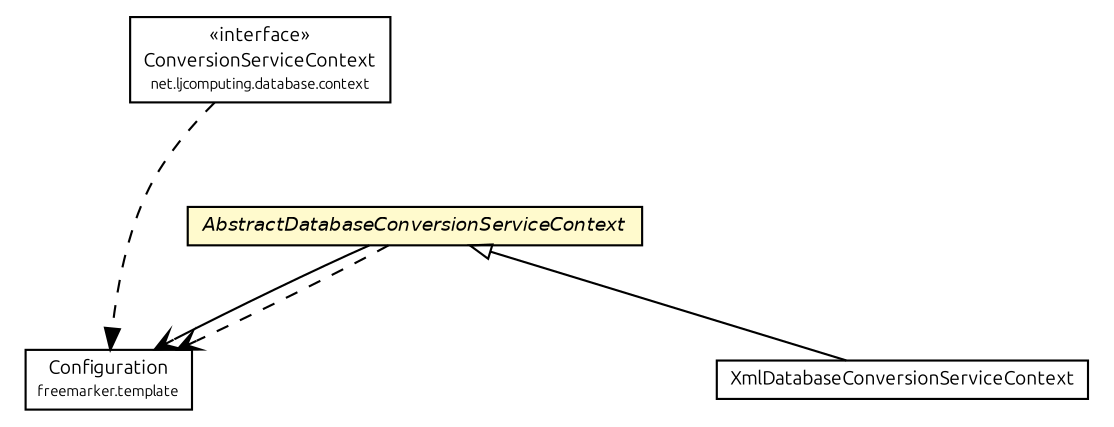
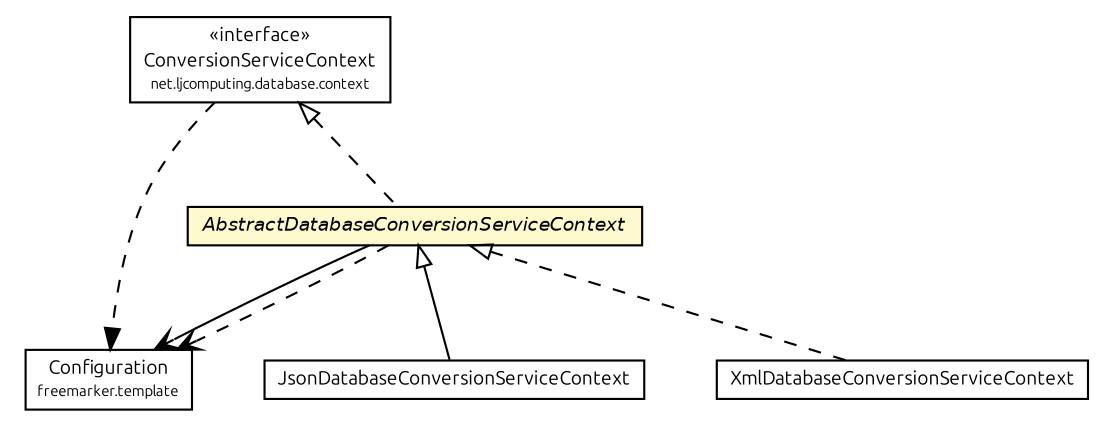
edge "AbstractDatabaseConversionServiceContext" -> "ConversionServiceContext": added
edge "XmlDatabaseConversionServiceContext" -> "AbstractDatabaseConversionServiceContext": style solid -> dashed
node "JsonDatabaseConversionServiceContext": added
